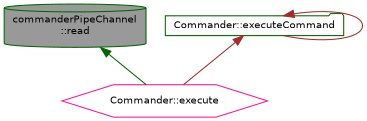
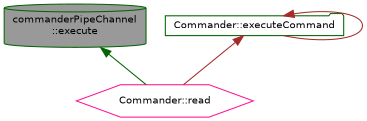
node "commanderPipeChannel ::read": label "commanderPipeChannel ::read" -> "commanderPipeChannel ::execute"
node "Commander::execute": label "Commander::execute" -> "Commander::read"
